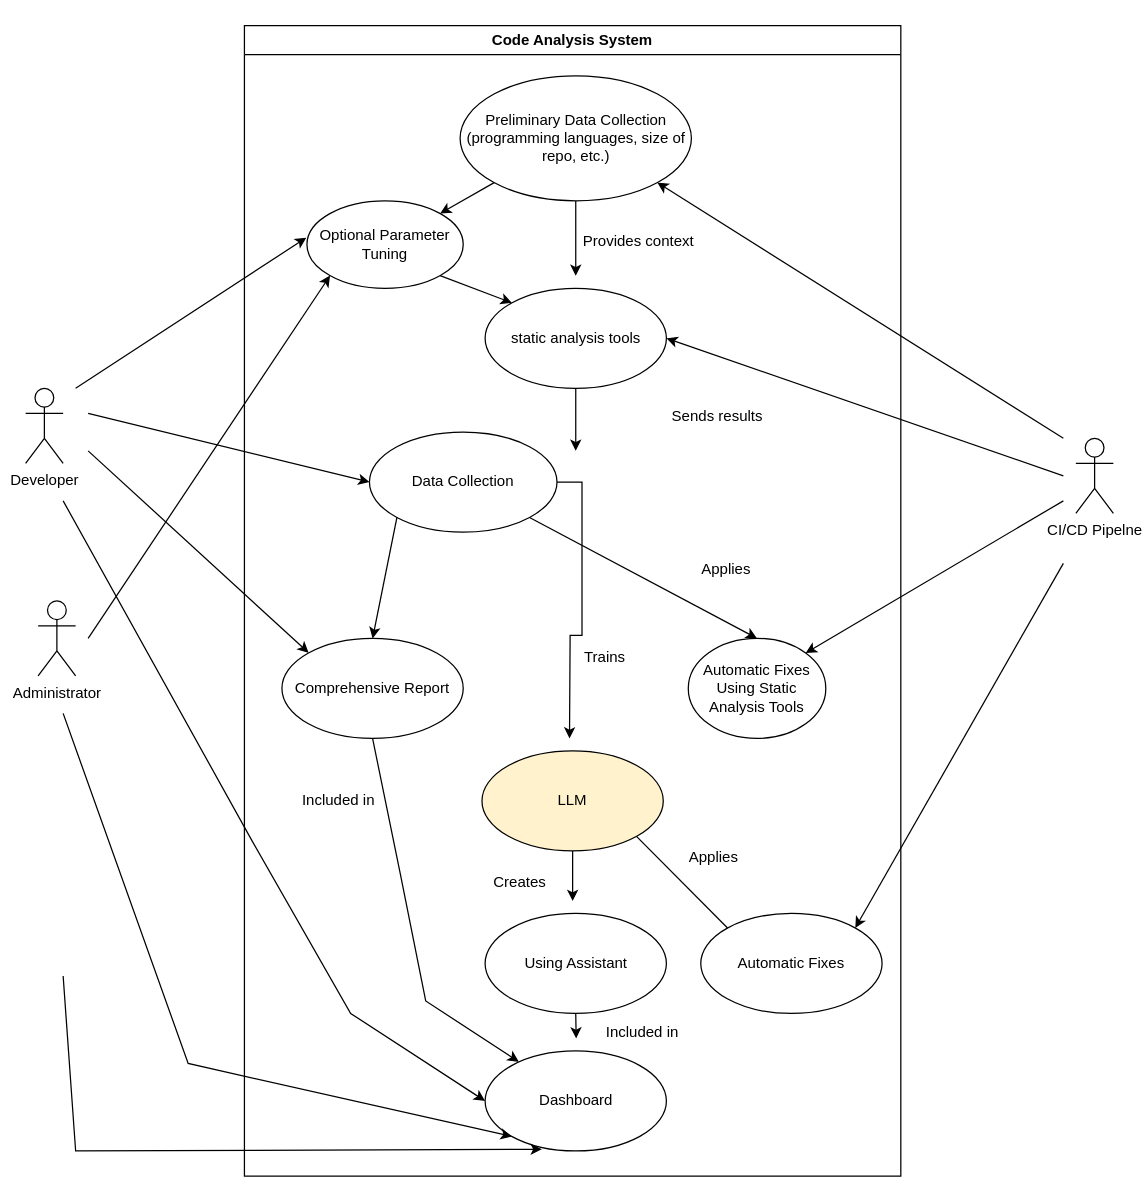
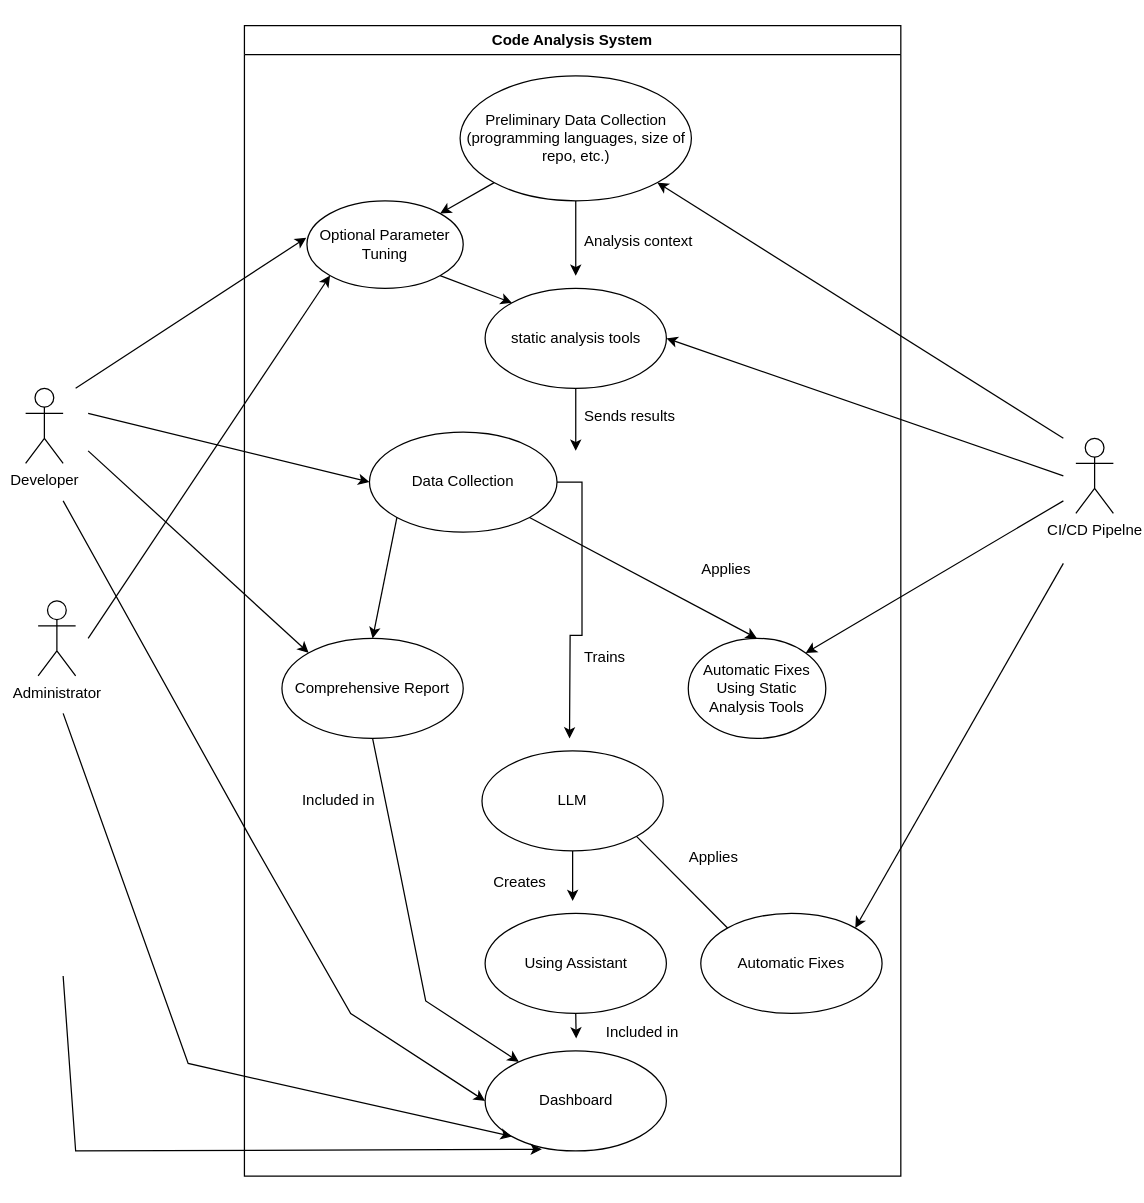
node "Provides context": label "Provides context" -> "Analysis context"
node "Sends results": moved (716, 417) -> (629, 417)
node "LLM": fillcolor #fff2cc -> #ffffff
